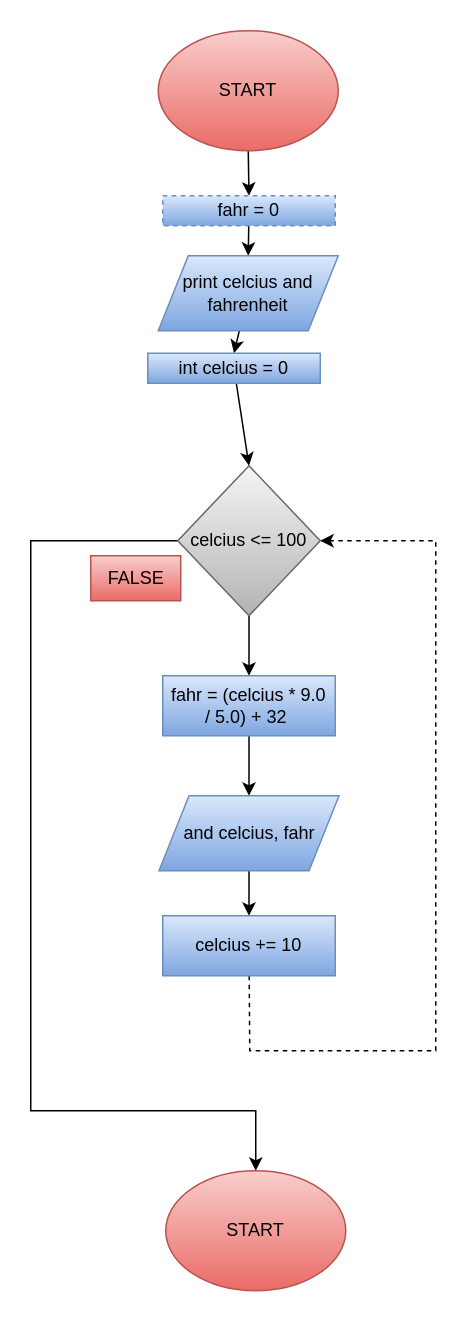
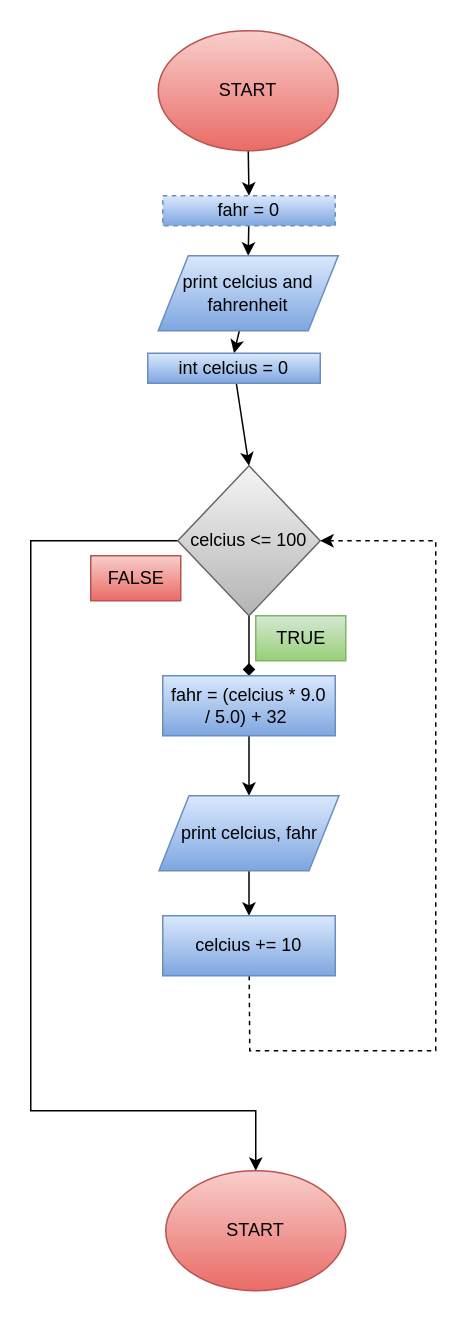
node "TRUE": added
edge "celcius <= 100" -> "fahr = (celcius * 9.0 / 5.0) + 32": arrowhead classic -> diamond
node "and celcius, fahr": label "and celcius, fahr" -> "print celcius, fahr"
